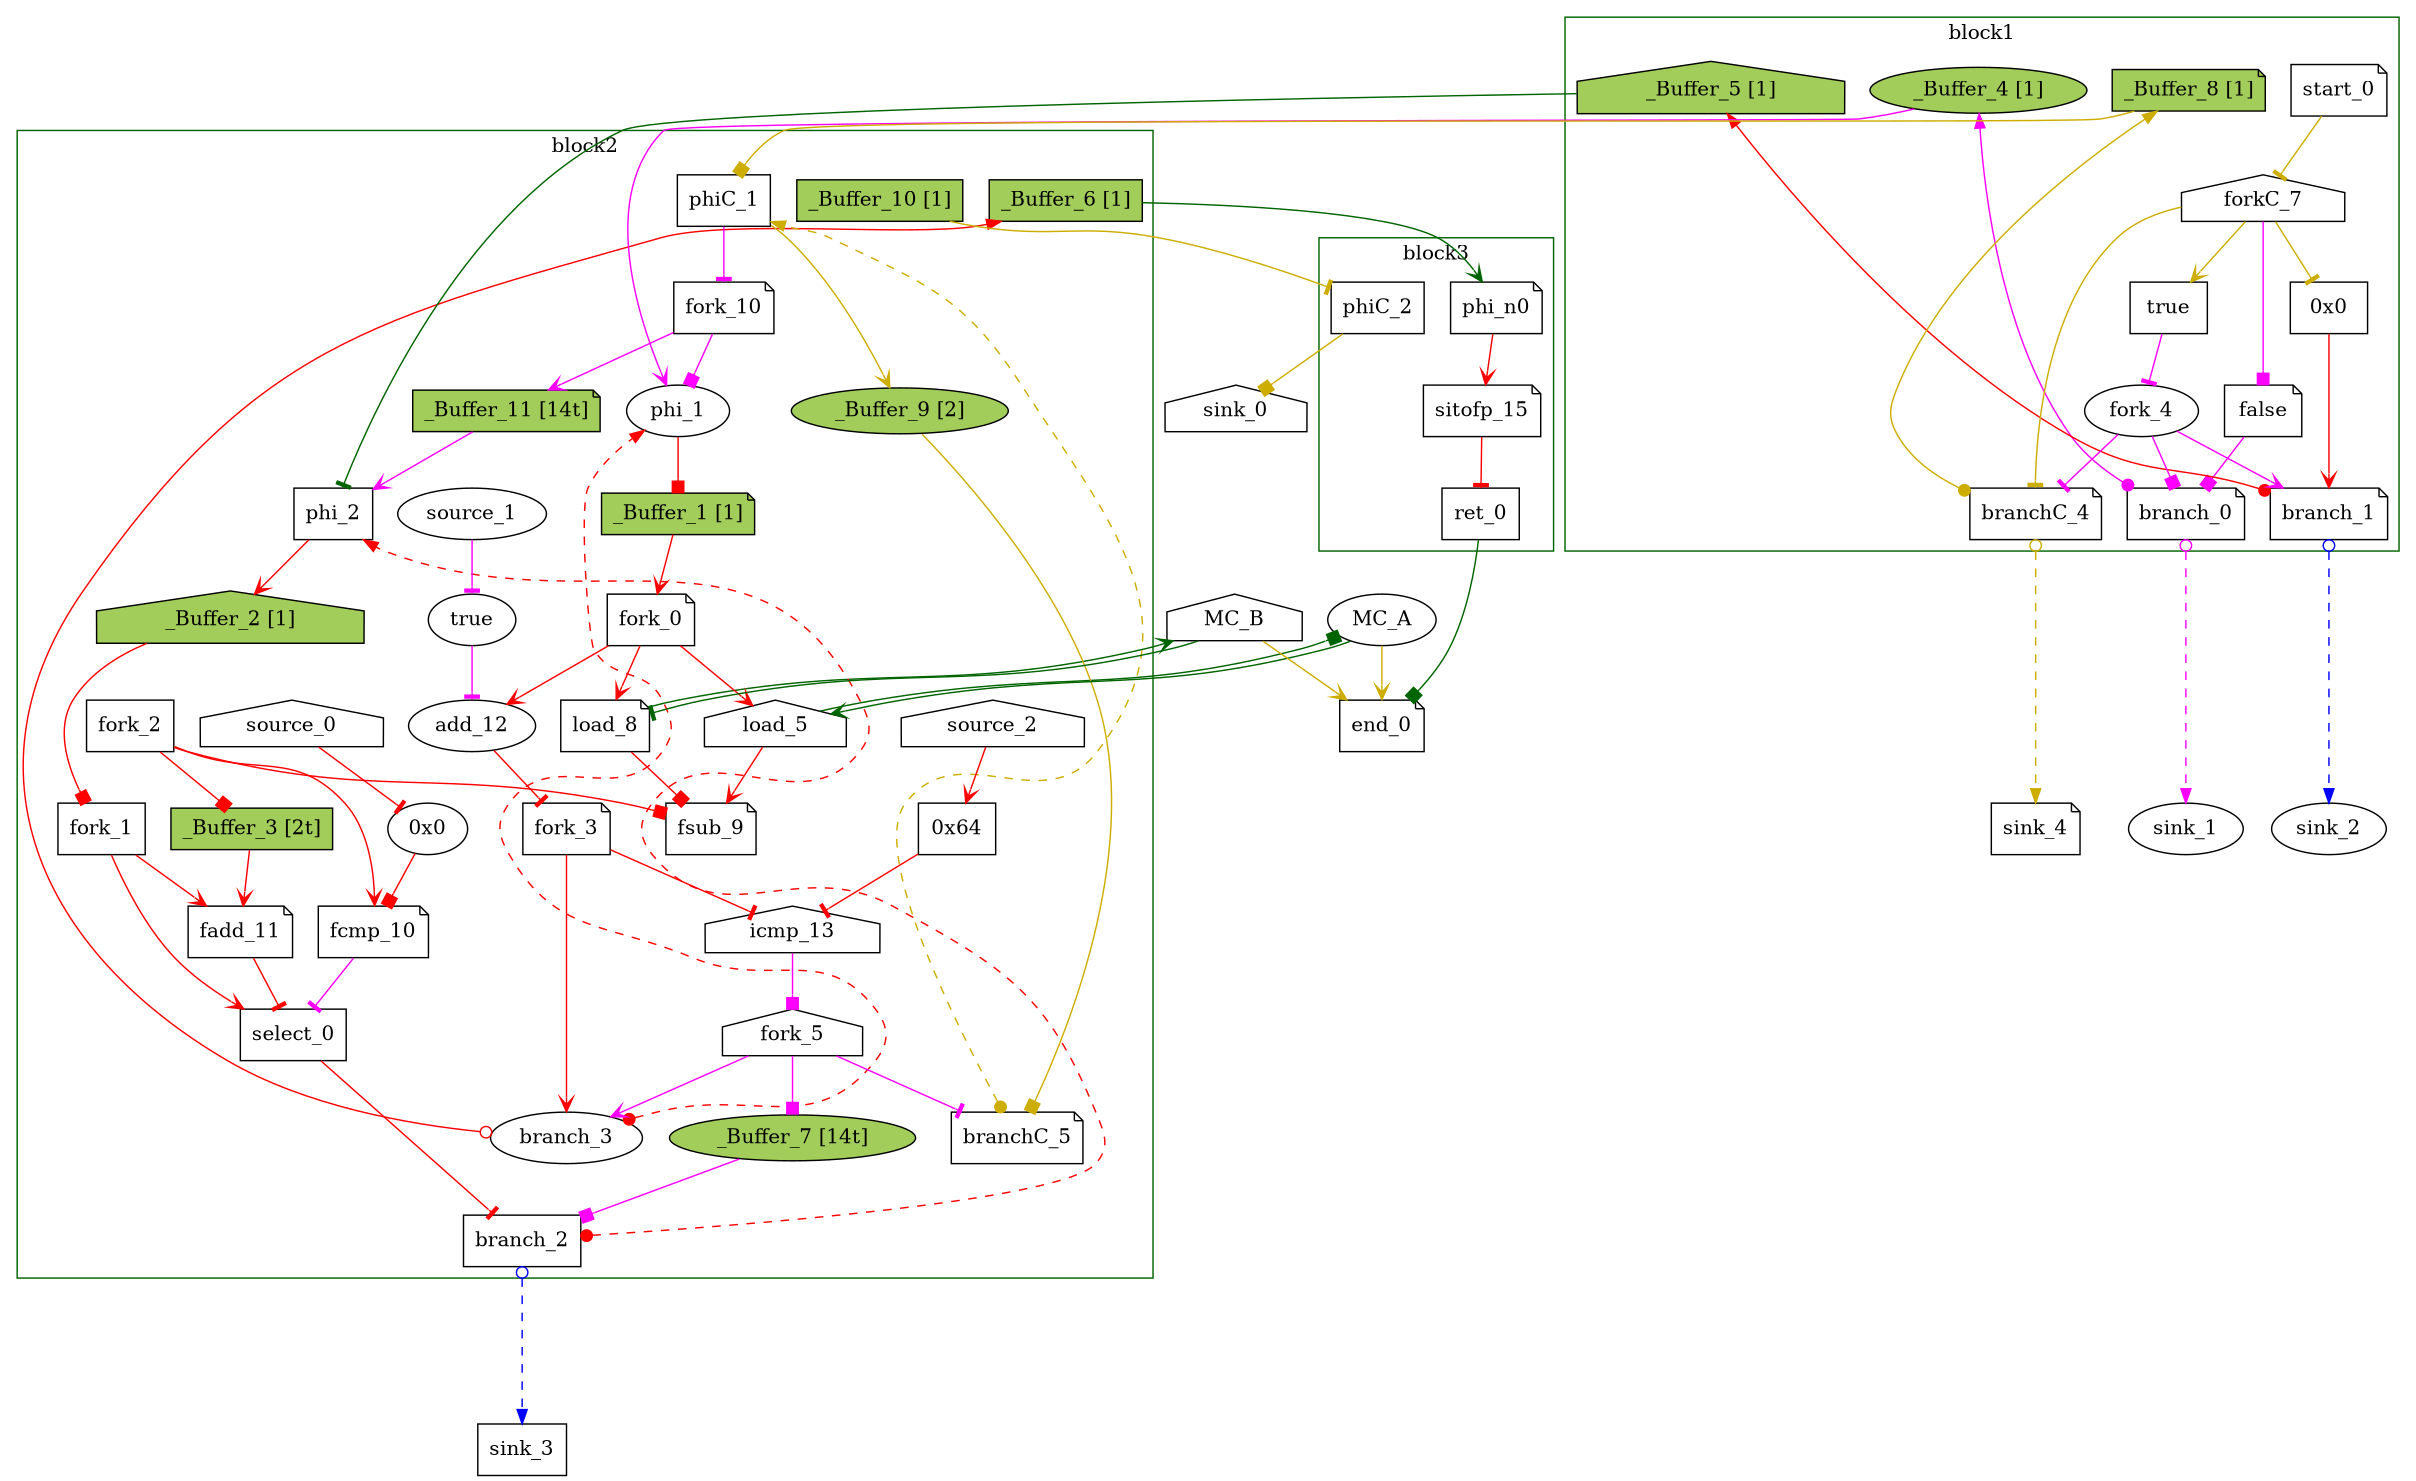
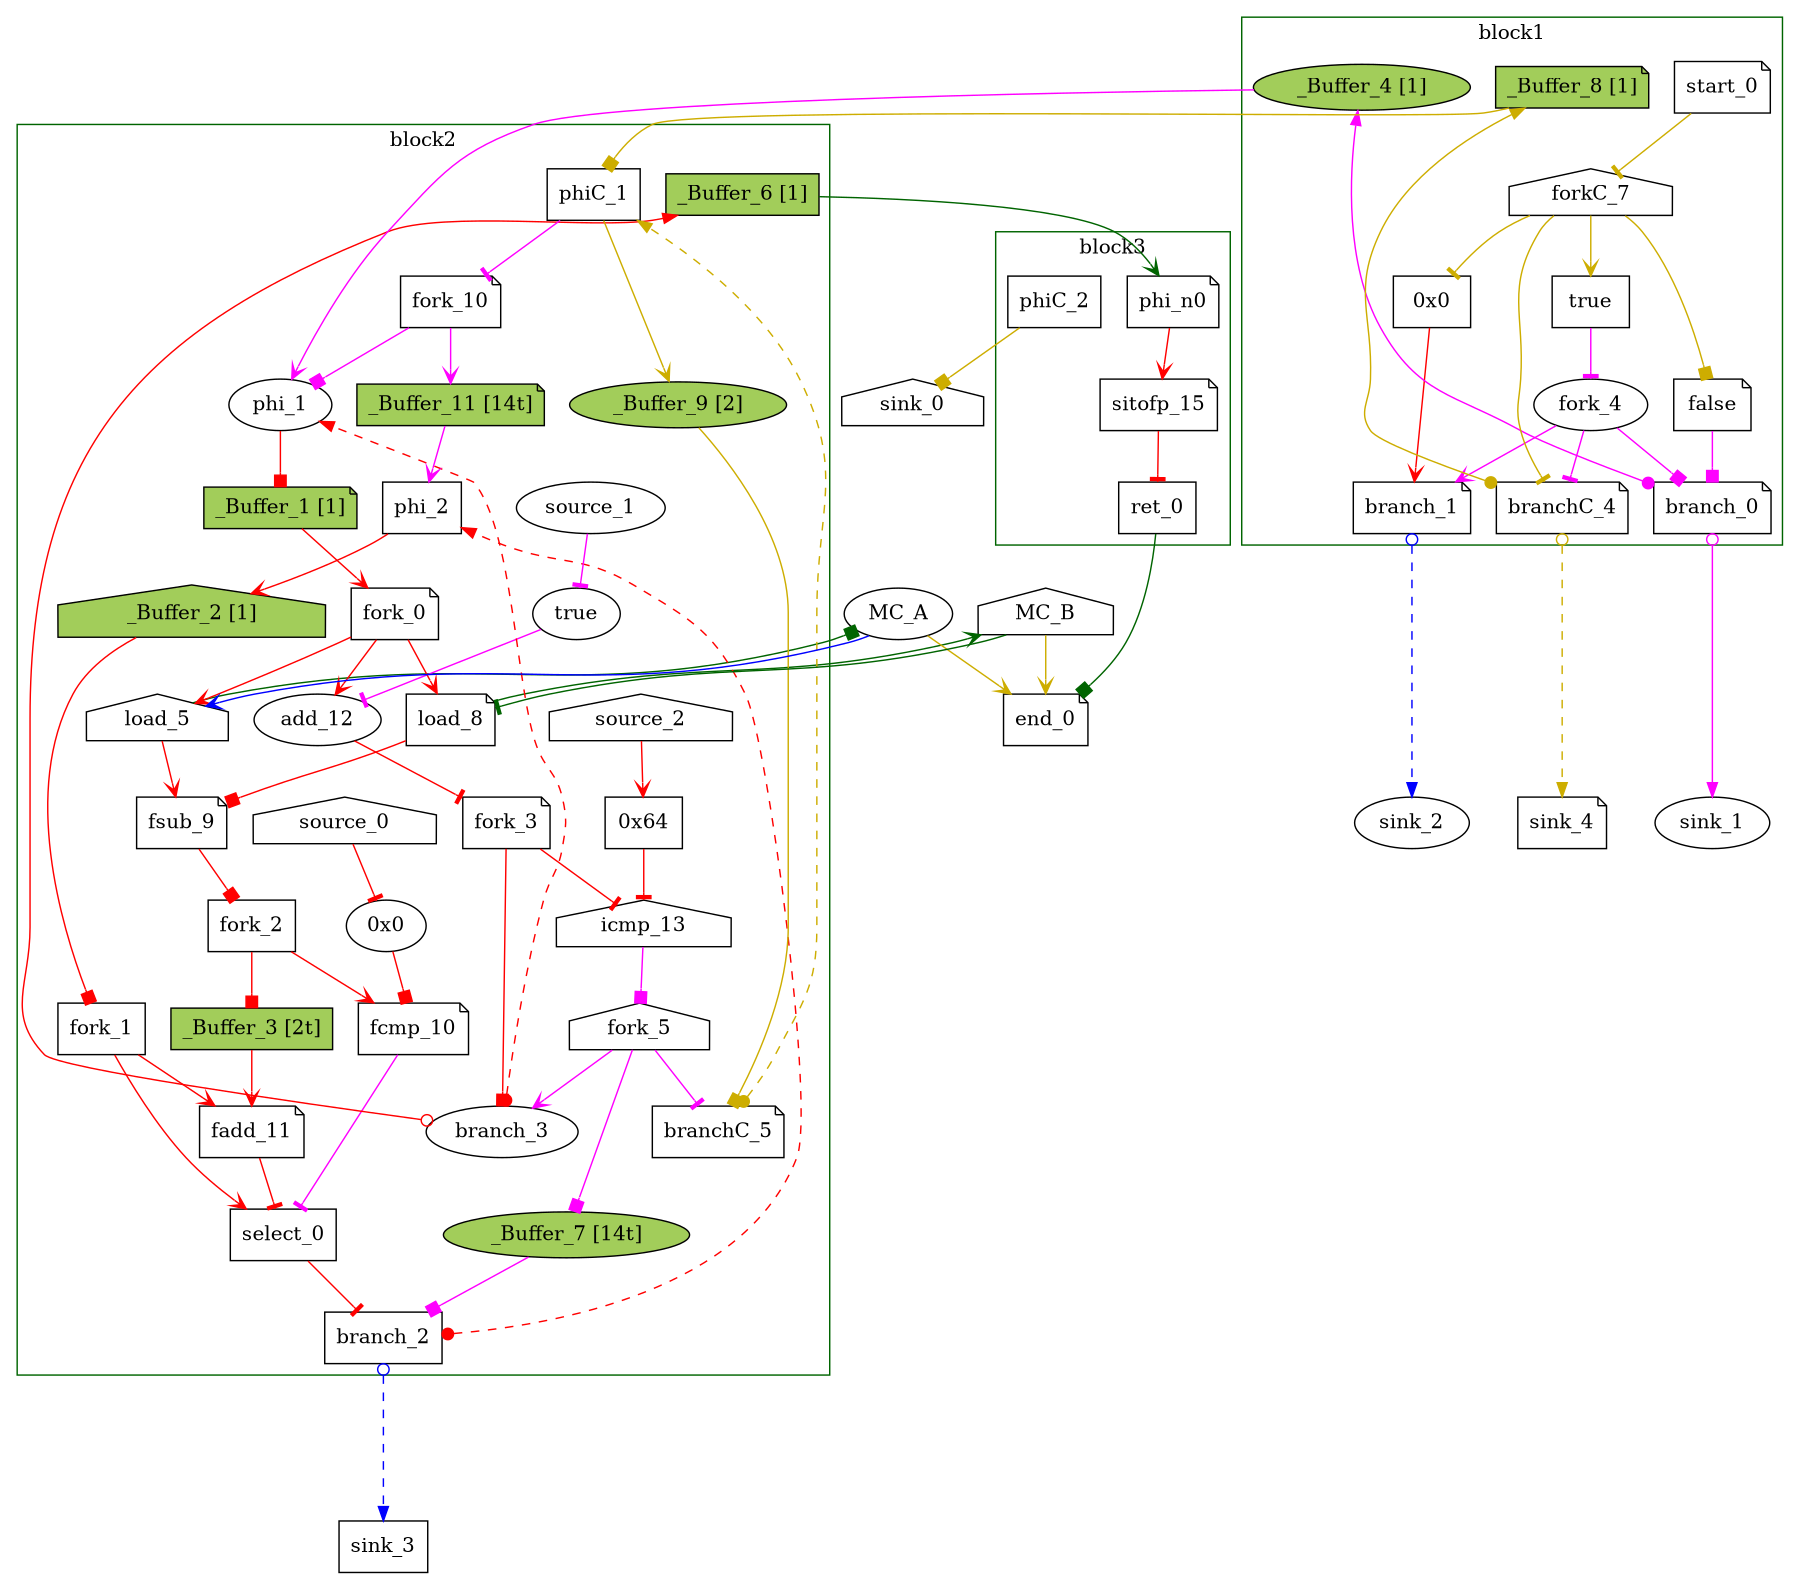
node "_Buffer_5 [1]": removed
node "_Buffer_10 [1]": removed
edge "forkC_7" -> "false": color magenta -> gold3
edge "branch_0" -- "sink_1": style dashed -> solid
edge "MC_A" -> "load_5": color darkgreen -> blue
edge "fork_2" -> "fsub_9": reversed
edge "fork_3" -> "branch_3": arrowhead vee -> box
